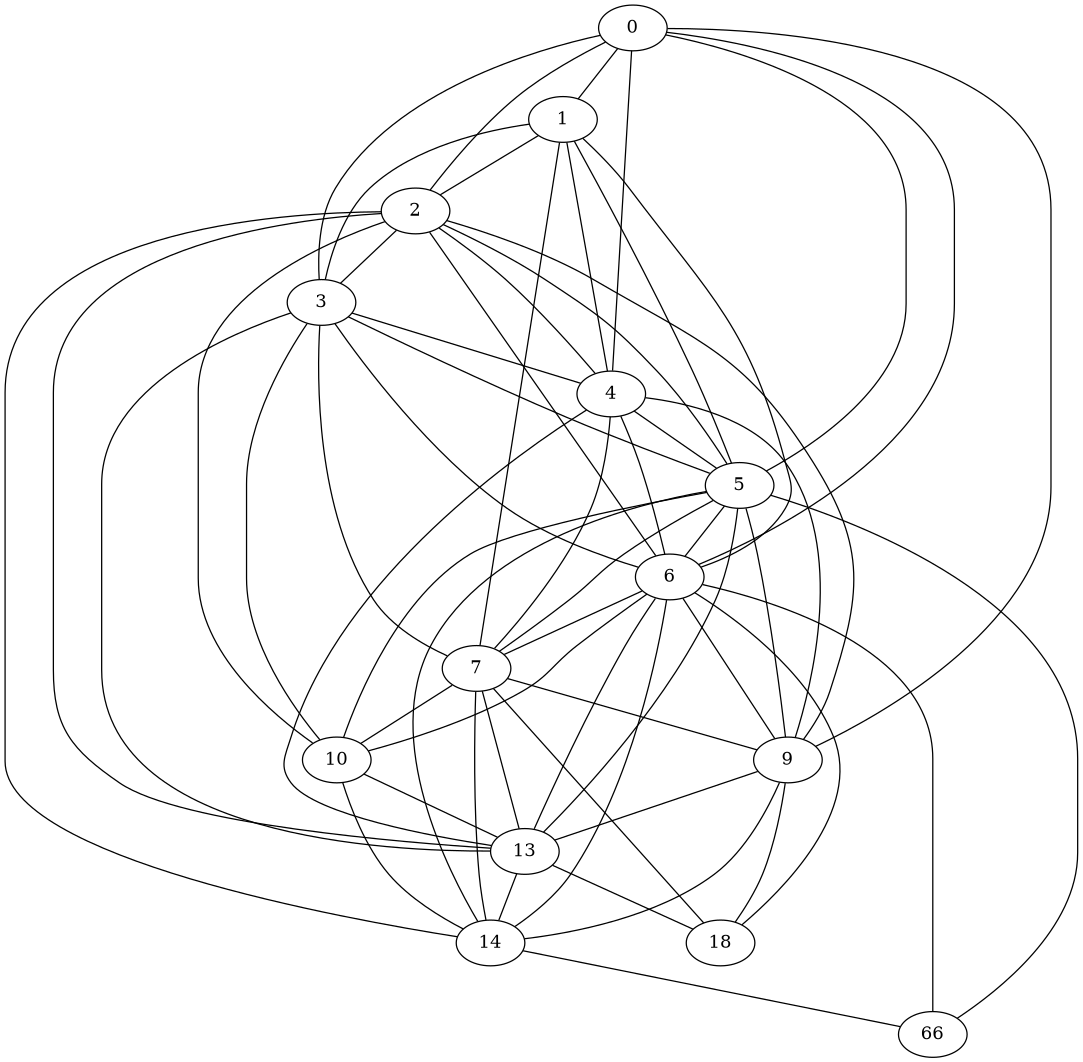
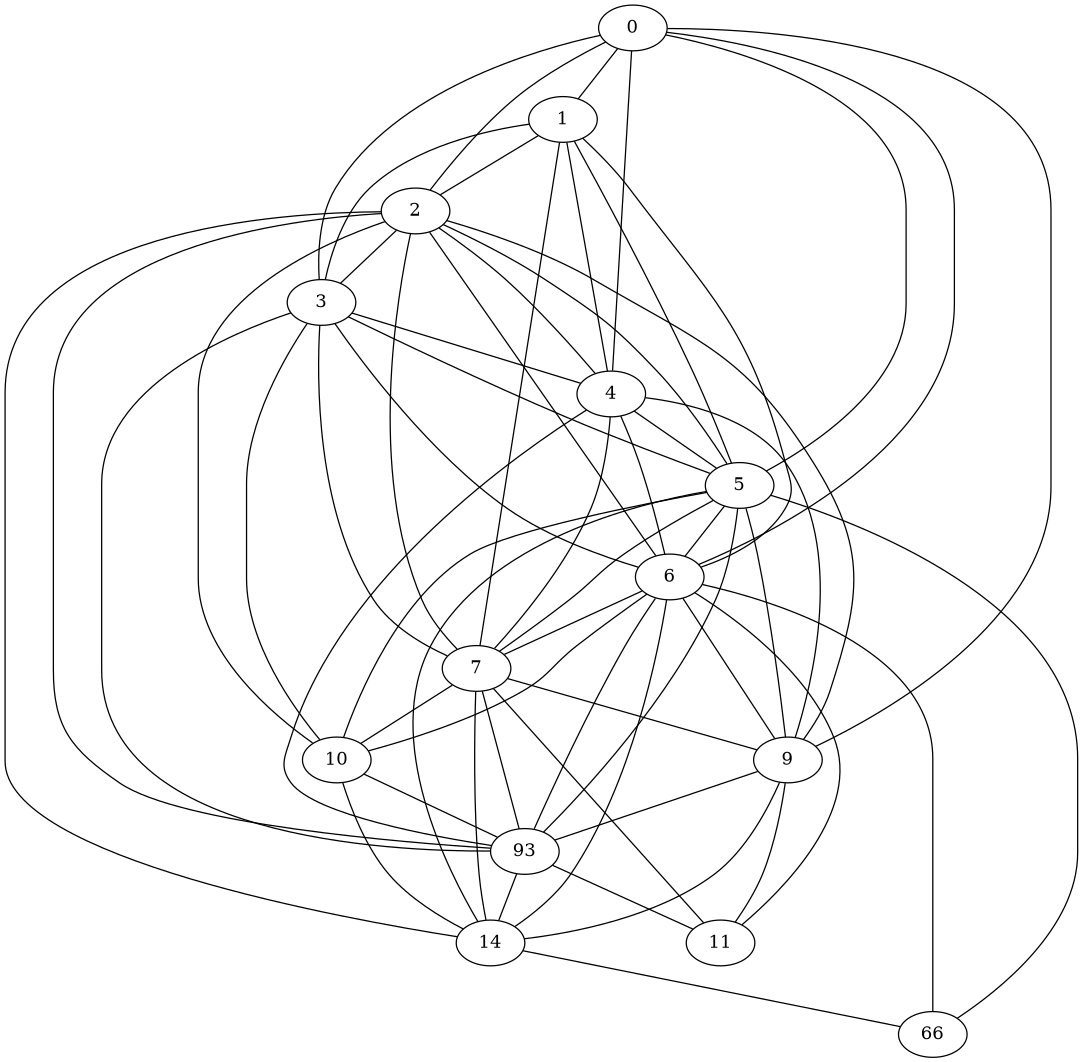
edge "2" -- "7": added
node "13": label "13" -> "93"
node "18": label "18" -> "11"
